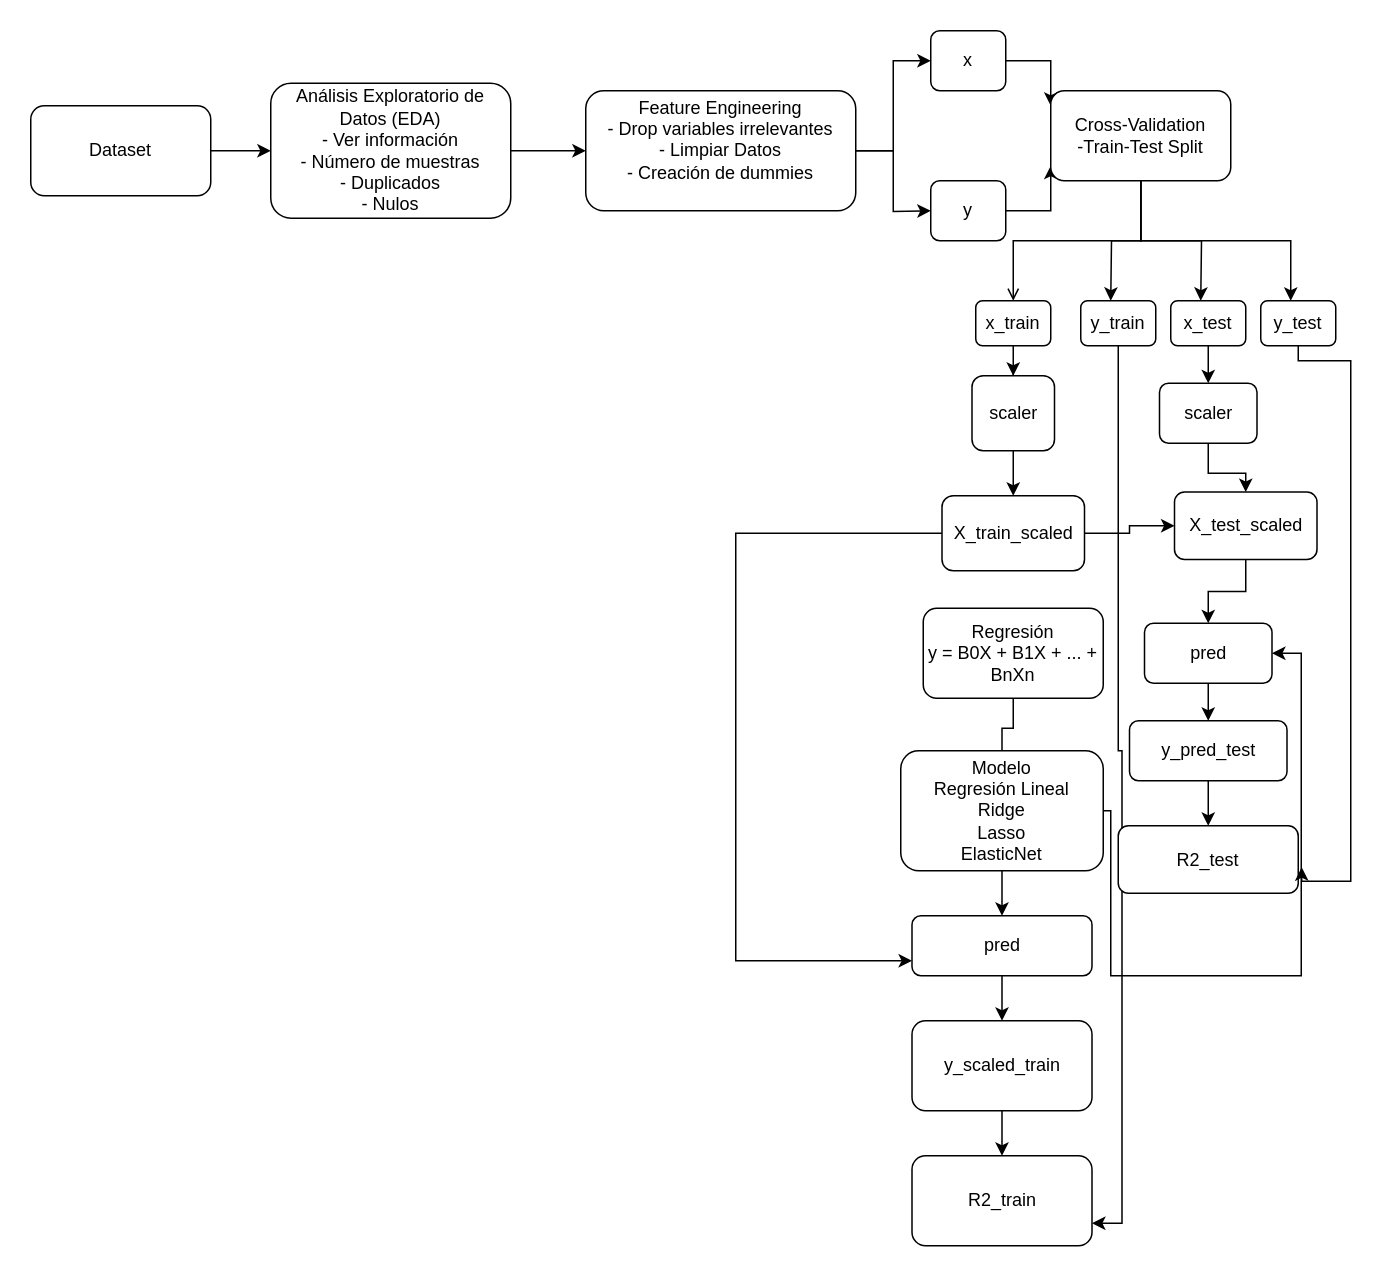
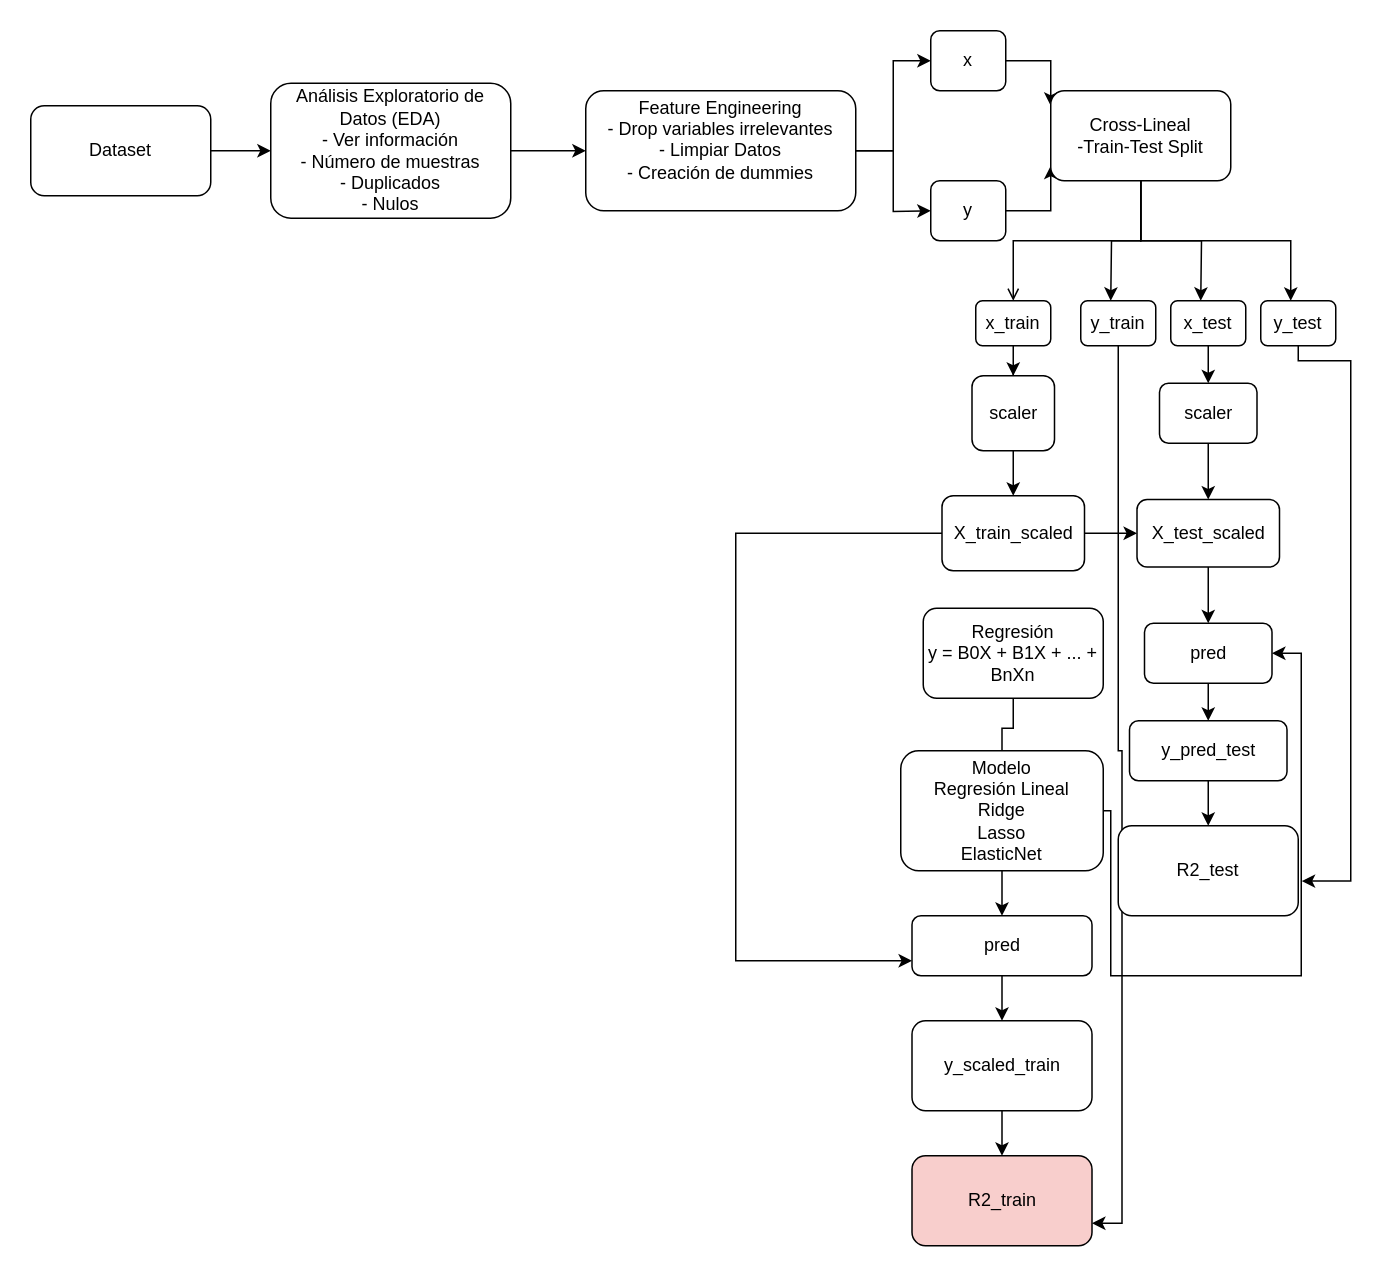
node "Cross-Validation -Train-Test Split": label "Cross-Validation -Train-Test Split" -> "Cross-Lineal -Train-Test Split"
node "X_test_scaled": moved (1246, 526) -> (1208, 533)
node "R2_test": size 180x68 -> 180x90
node "R2_train": fillcolor #ffffff -> #f8cecc
